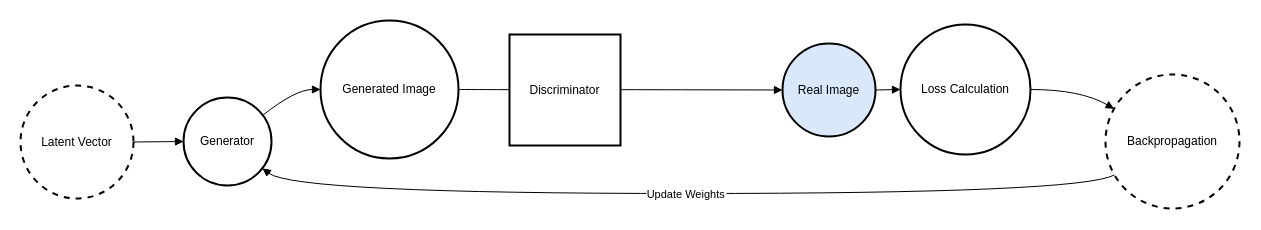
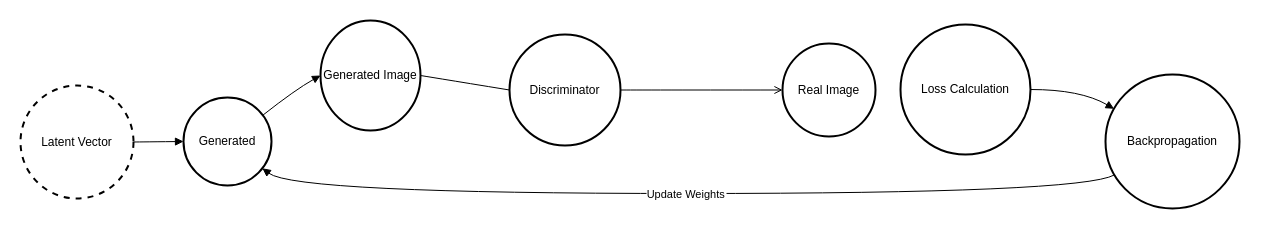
node "Generated Image": size 138x138 -> 100x110
node "Discriminator": shape rectangle -> ellipse
edge "Discriminator" -> "Real Image": arrowhead block -> open
node "Real Image": fillcolor #dae8fc -> #ffffff
edge "Real Image" -> "Loss Calculation": removed
node "Generator": label "Generator" -> "Generated"
node "Backpropagation": style dashed -> solid
